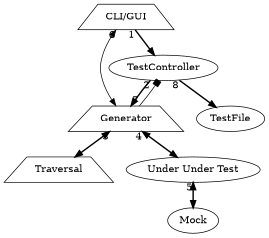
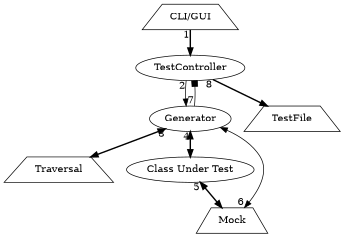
edge "CLI/GUI" -- "Generator": now "Mock" -- "Generator"
edge "TestController" -> "Generator": style bold -> solid
node "Generator": shape trapezium -> ellipse
node "TestFile": shape ellipse -> trapezium
node "Under Under Test": label "Under Under Test" -> "Class Under Test"
node "Mock": shape ellipse -> trapezium
